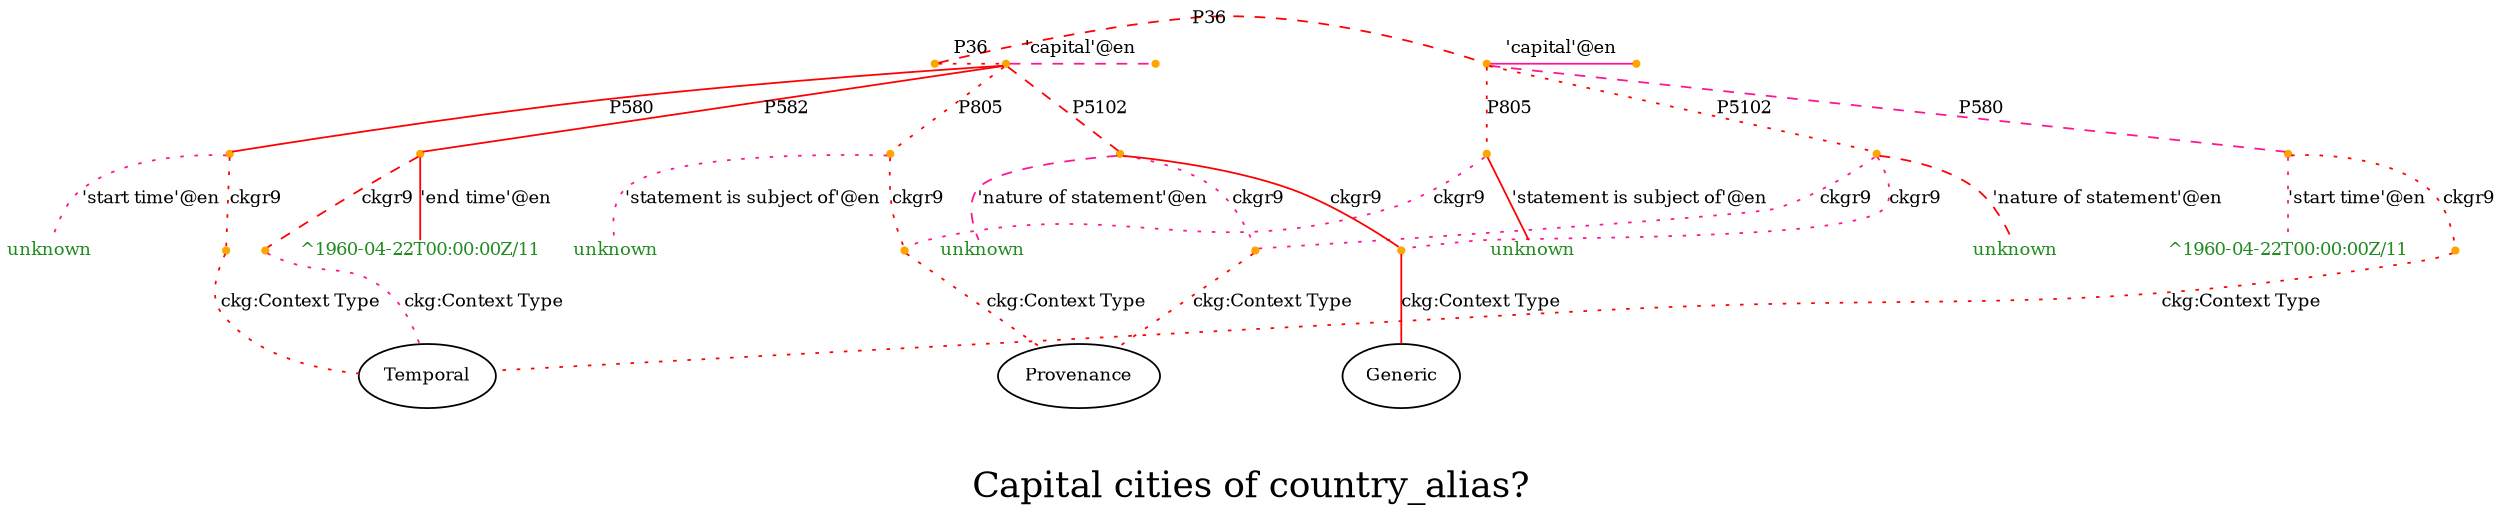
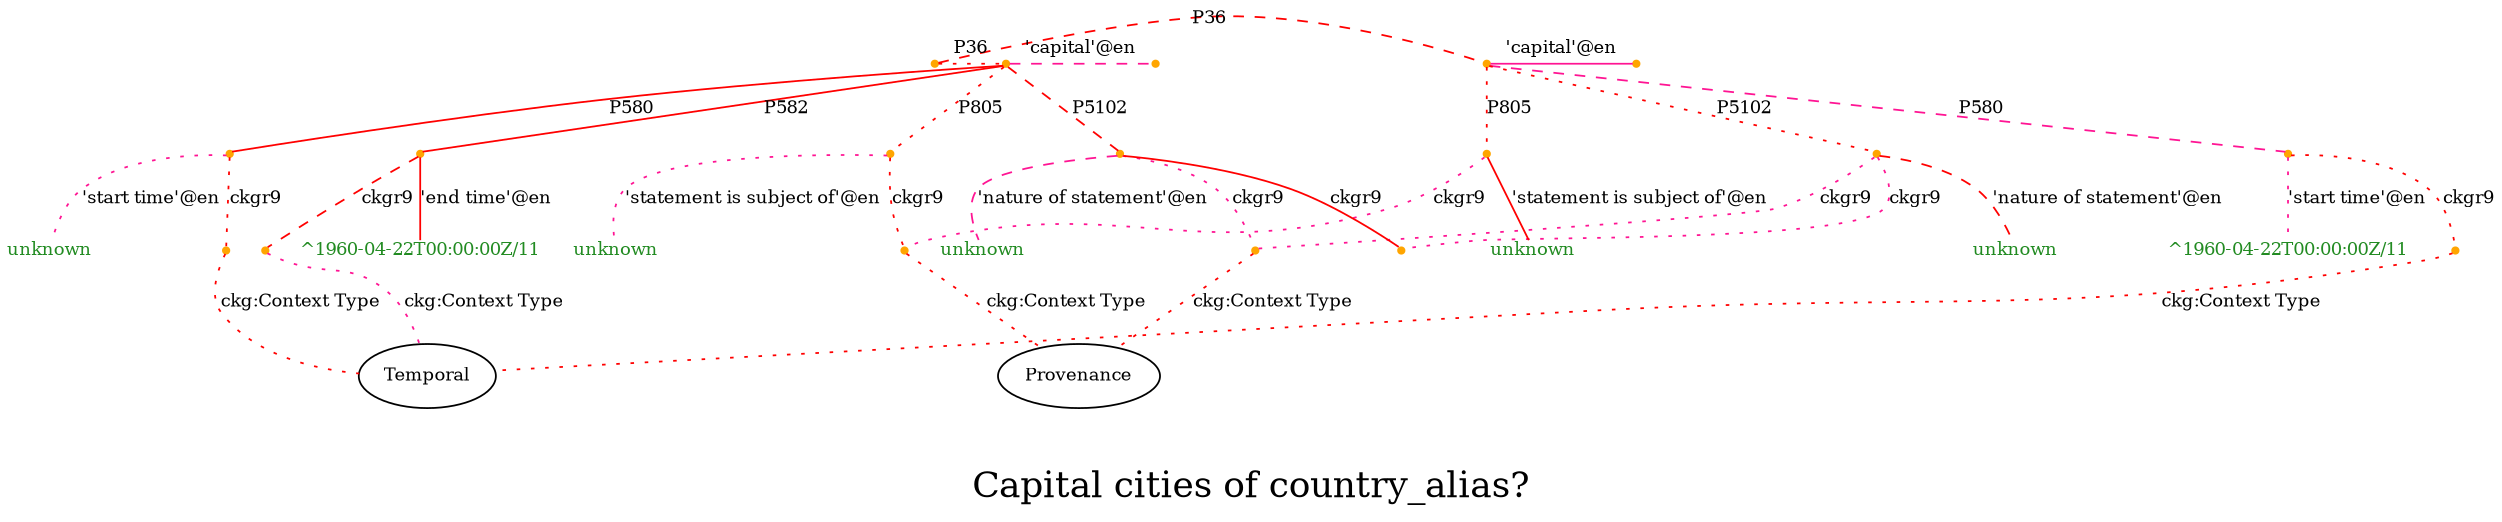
node "Generic": removed
